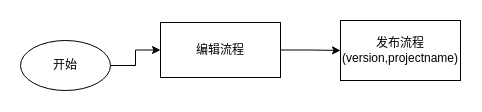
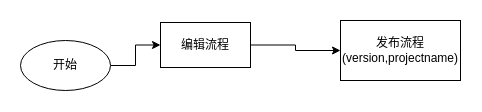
node "编辑流程": size 120x55 -> 90x45
